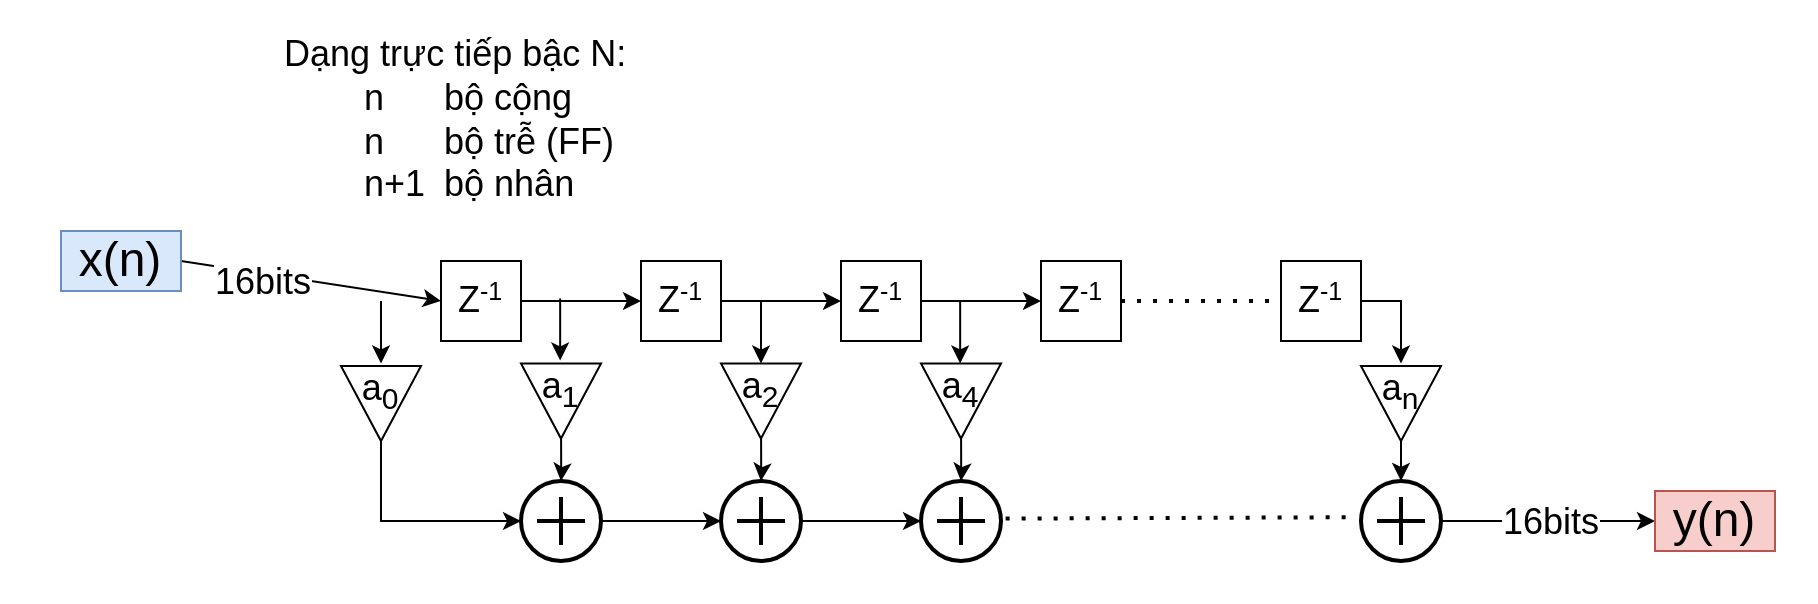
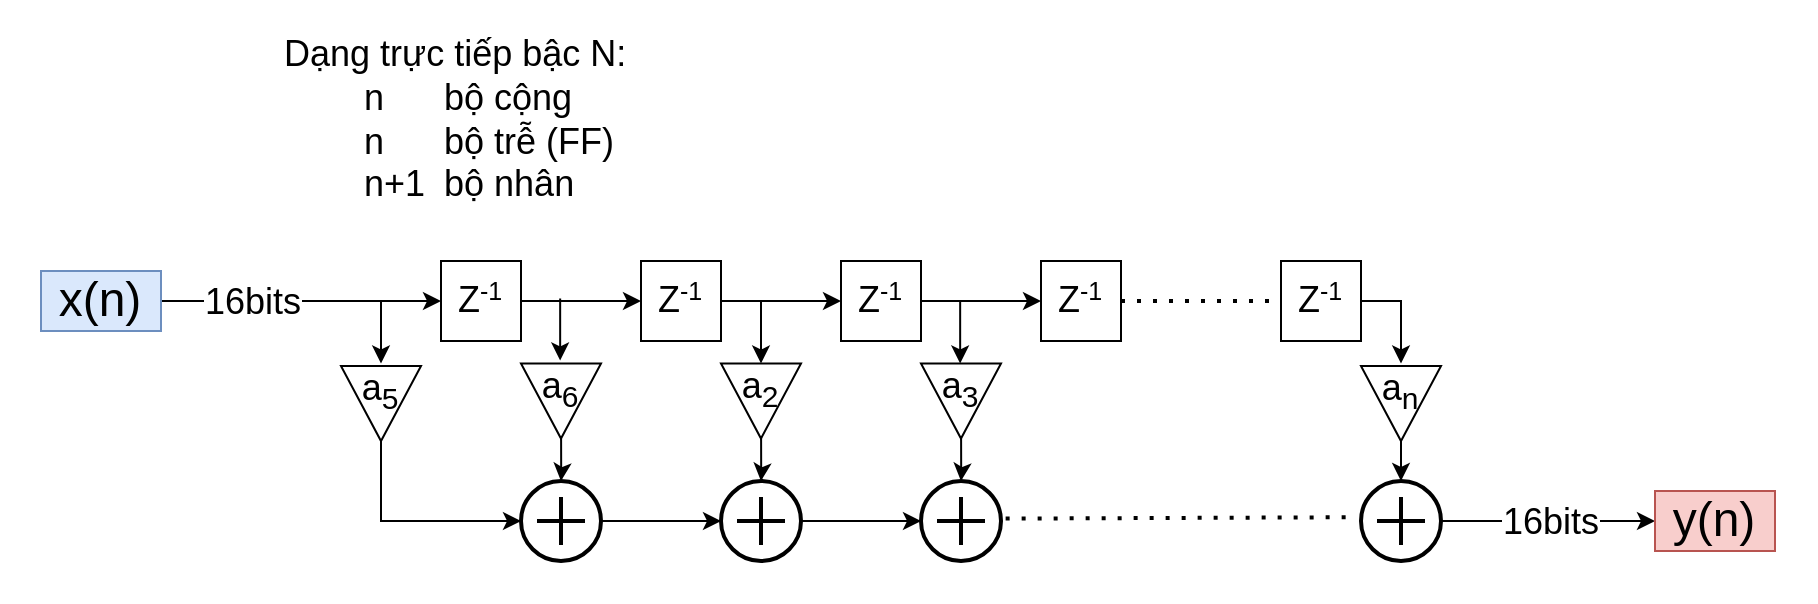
node "x(n)": moved (121, 261) -> (101, 301)
node "a1": label "a1" -> "a6"
node "a4": label "a4" -> "a3"
node "a0": label "a0" -> "a5"
